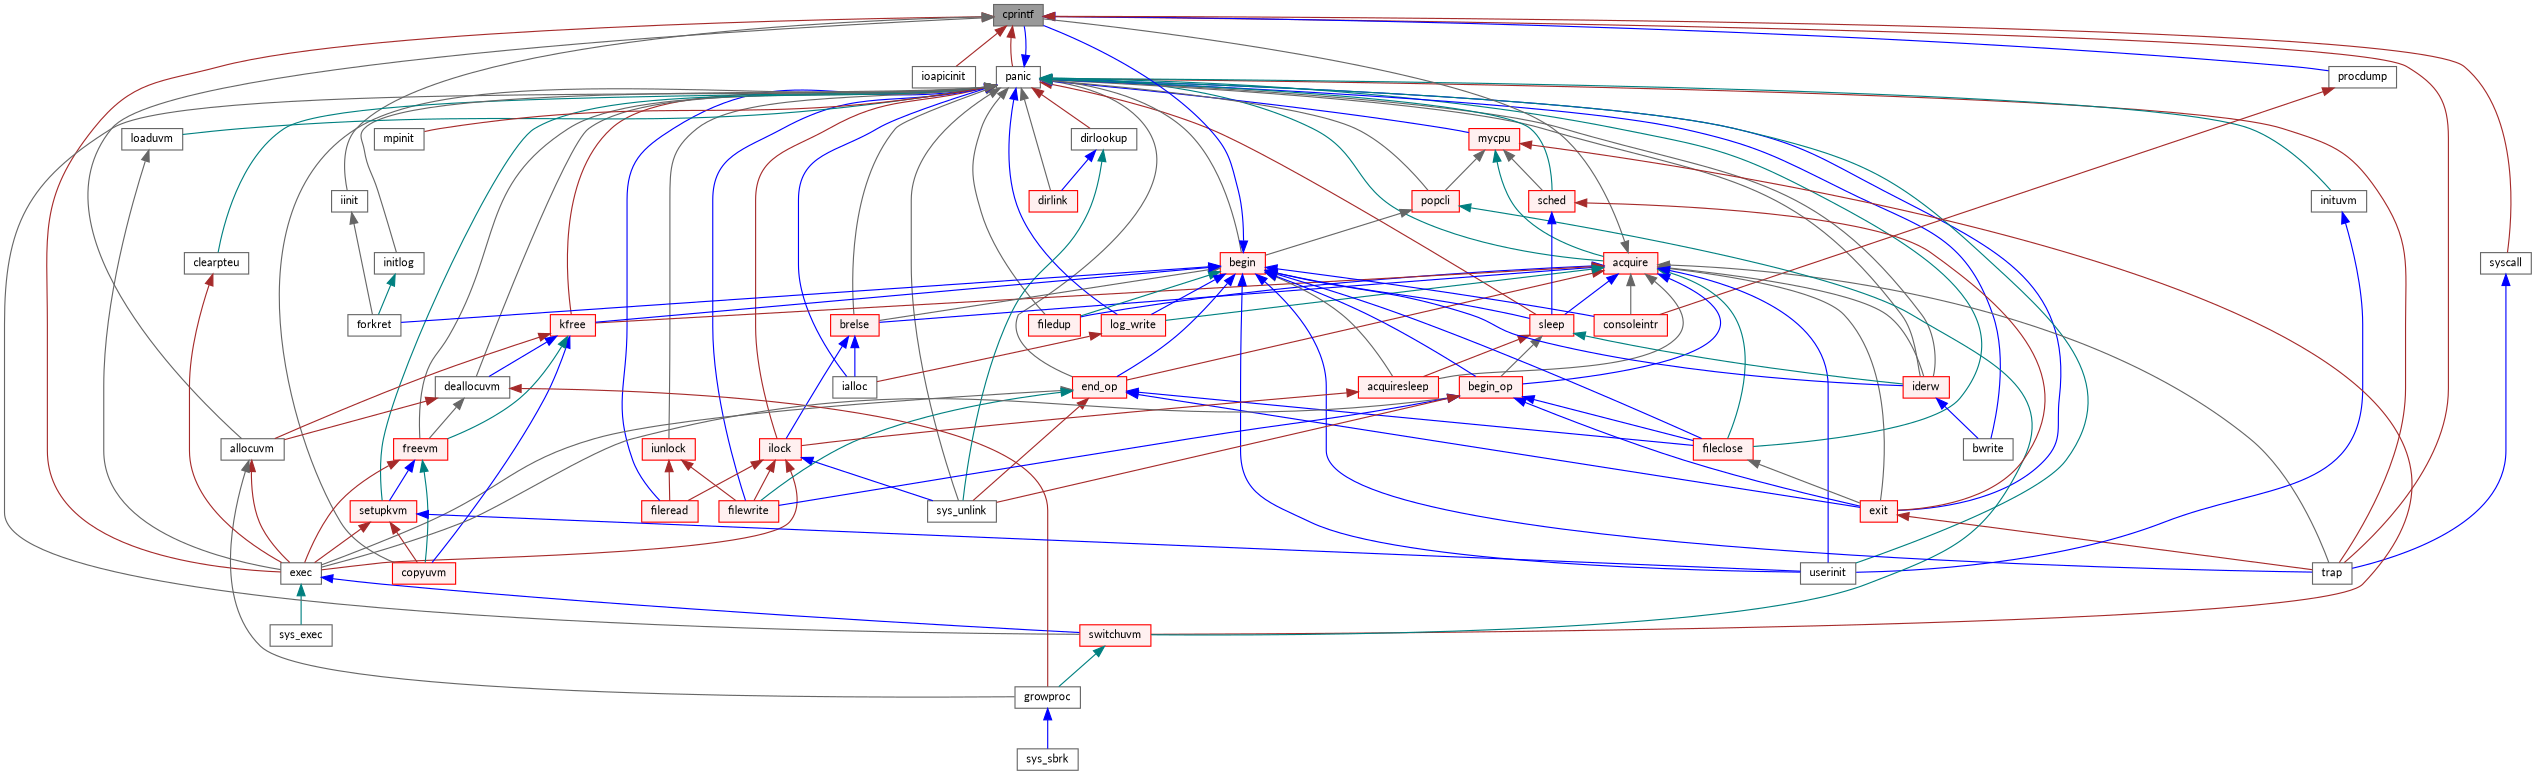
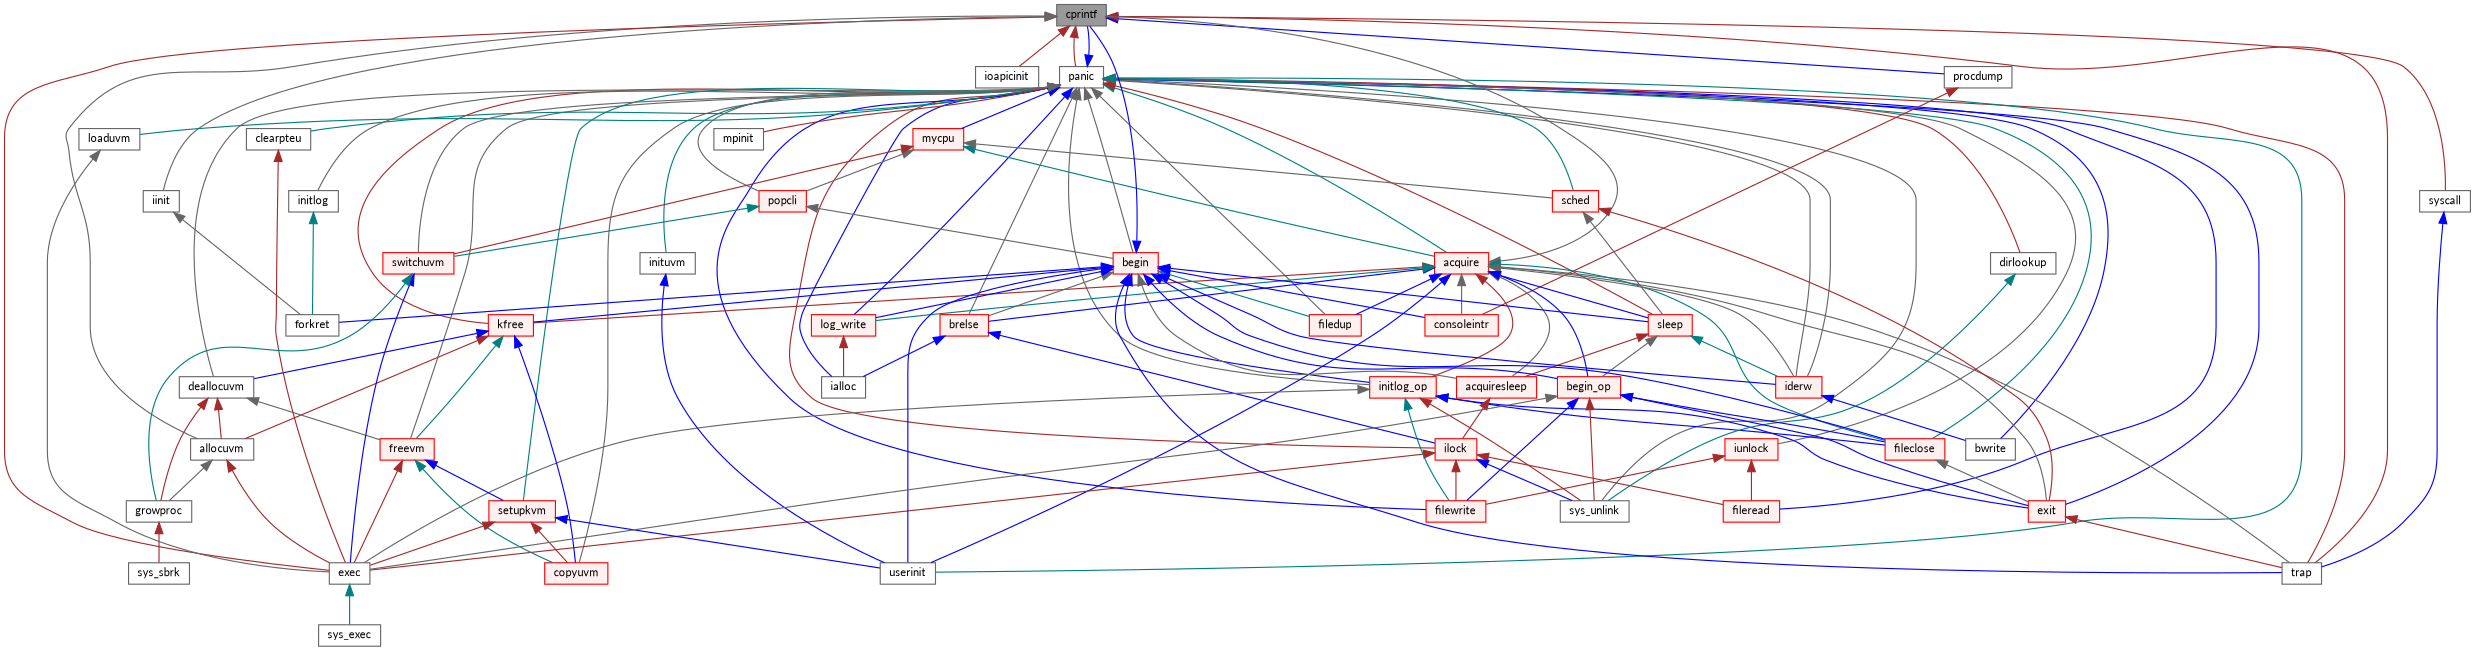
node "dirlink": removed
edge "sleep" -> "sched": color blue -> gray40
node "end_op": label "end_op" -> "initlog_op"
edge "switchuvm" -> "exec": reversed
edge "sys_sbrk" -> "growproc": color blue -> brown
